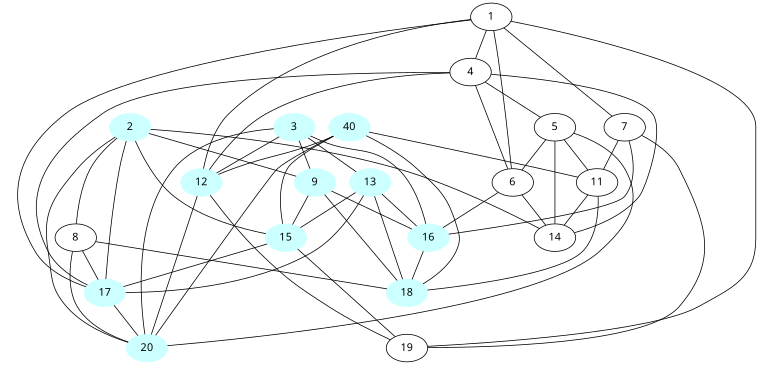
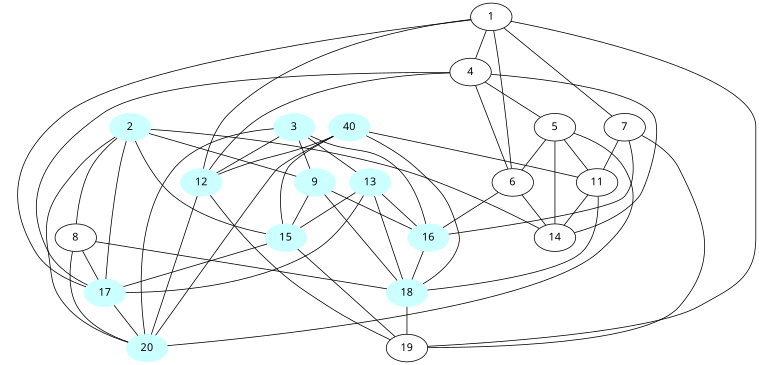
edge "18" -- "19": added
